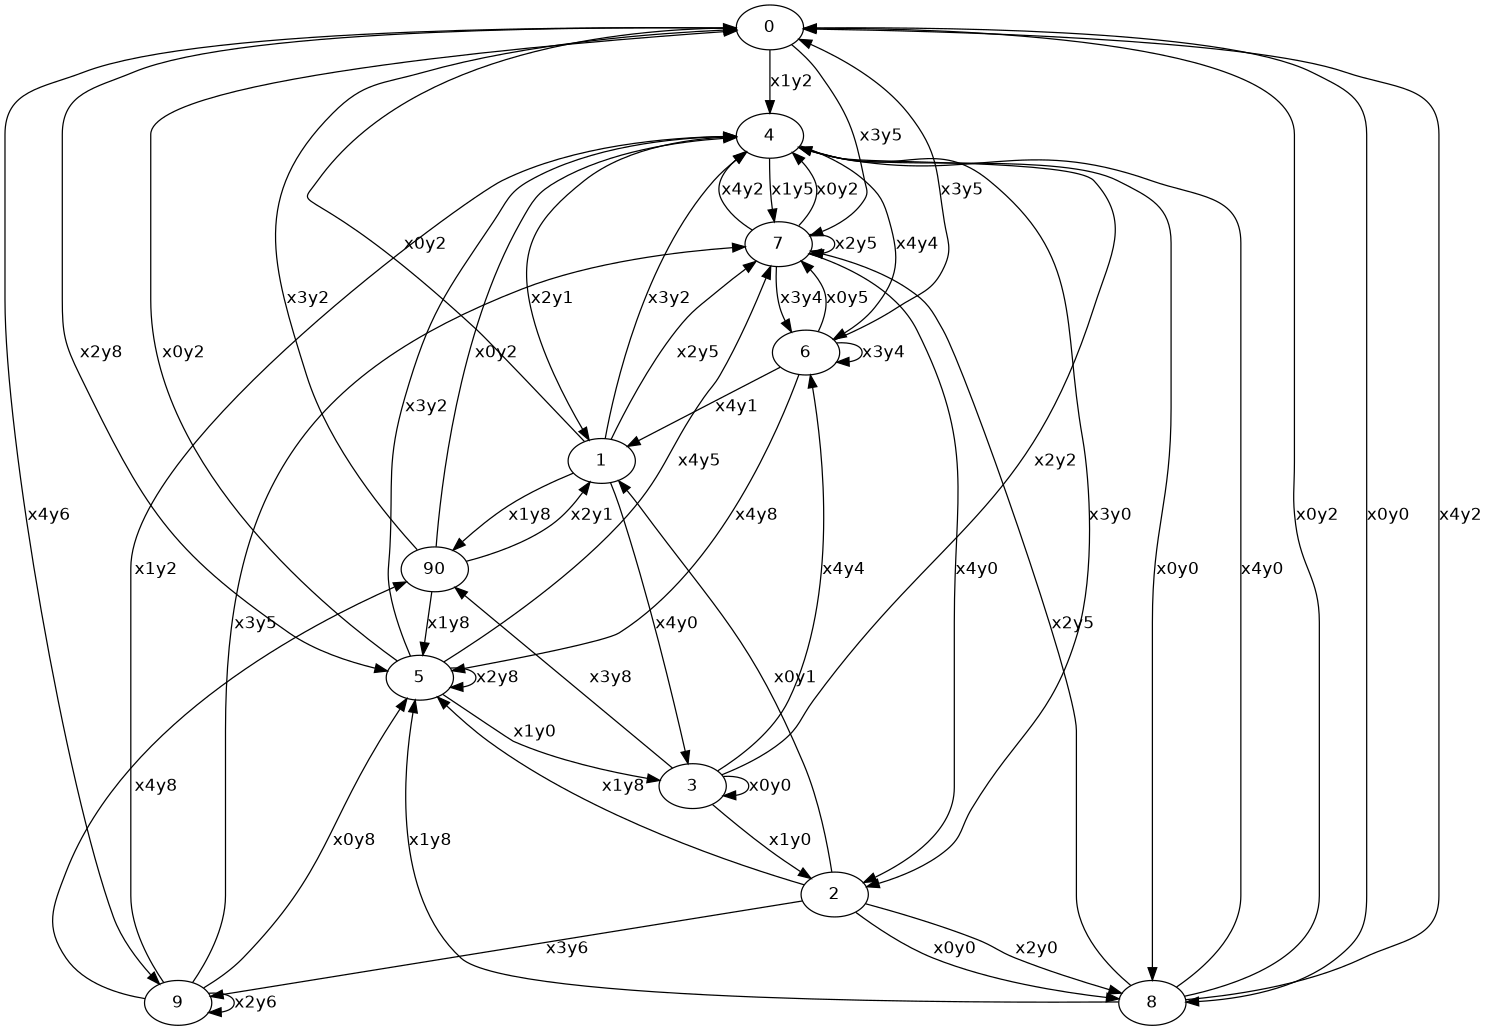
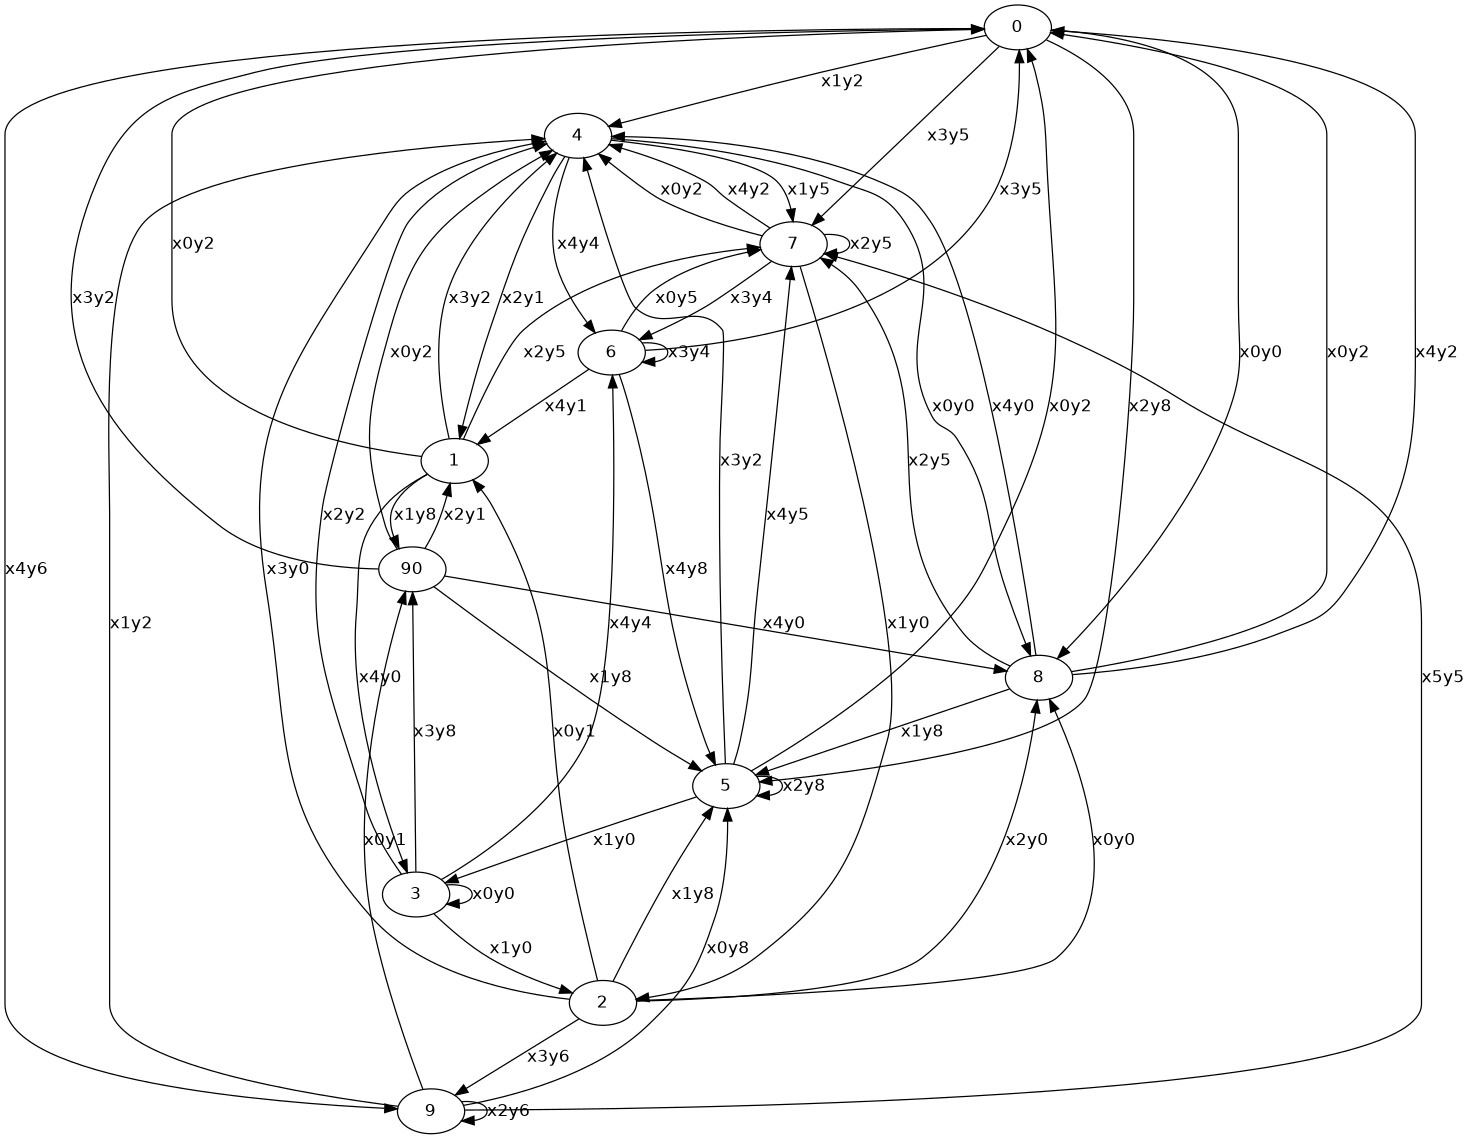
edge "4" -> "2": reversed
edge "7" -> "2": label "x4y0" -> "x1y0"
edge "90" -> "8": added, label "x4y0"
edge "9" -> "7": label "x3y5" -> "x5y5"
edge "9" -> "90": label "x4y8" -> "x0y1"
